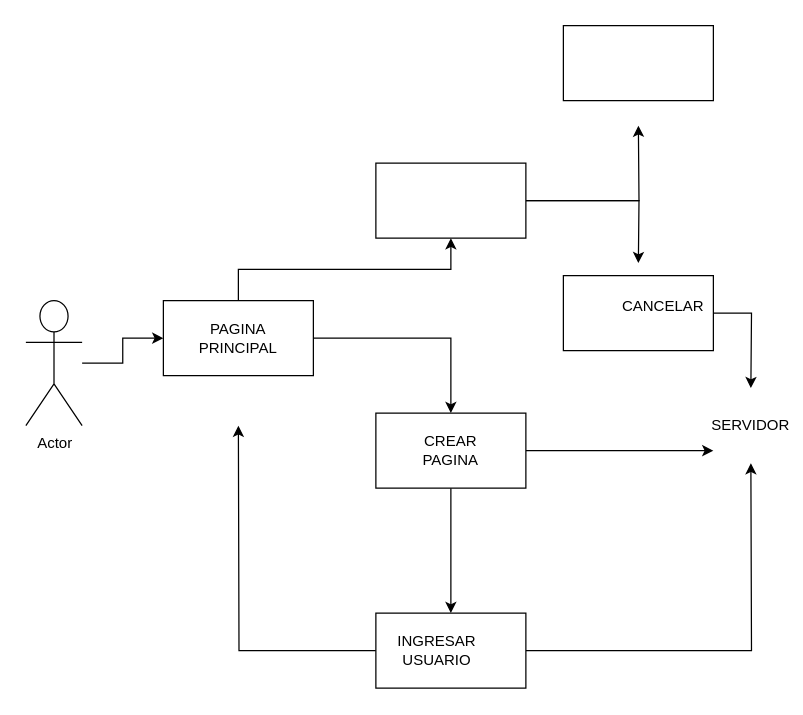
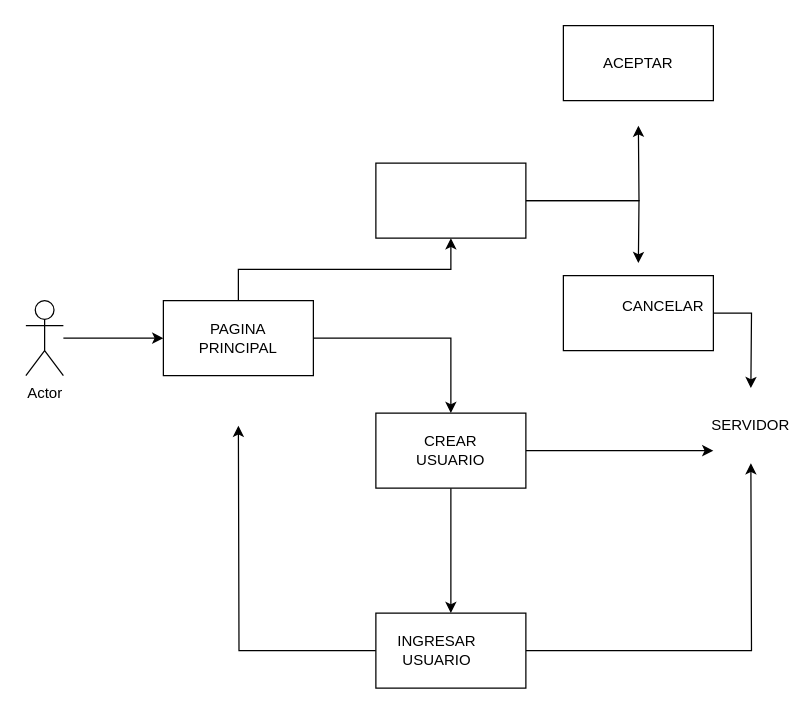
node "ACEPTAR": added
node "Actor": size 56x125 -> 38x75
node "CREAR PAGINA": label "CREAR PAGINA" -> "CREAR USUARIO"
